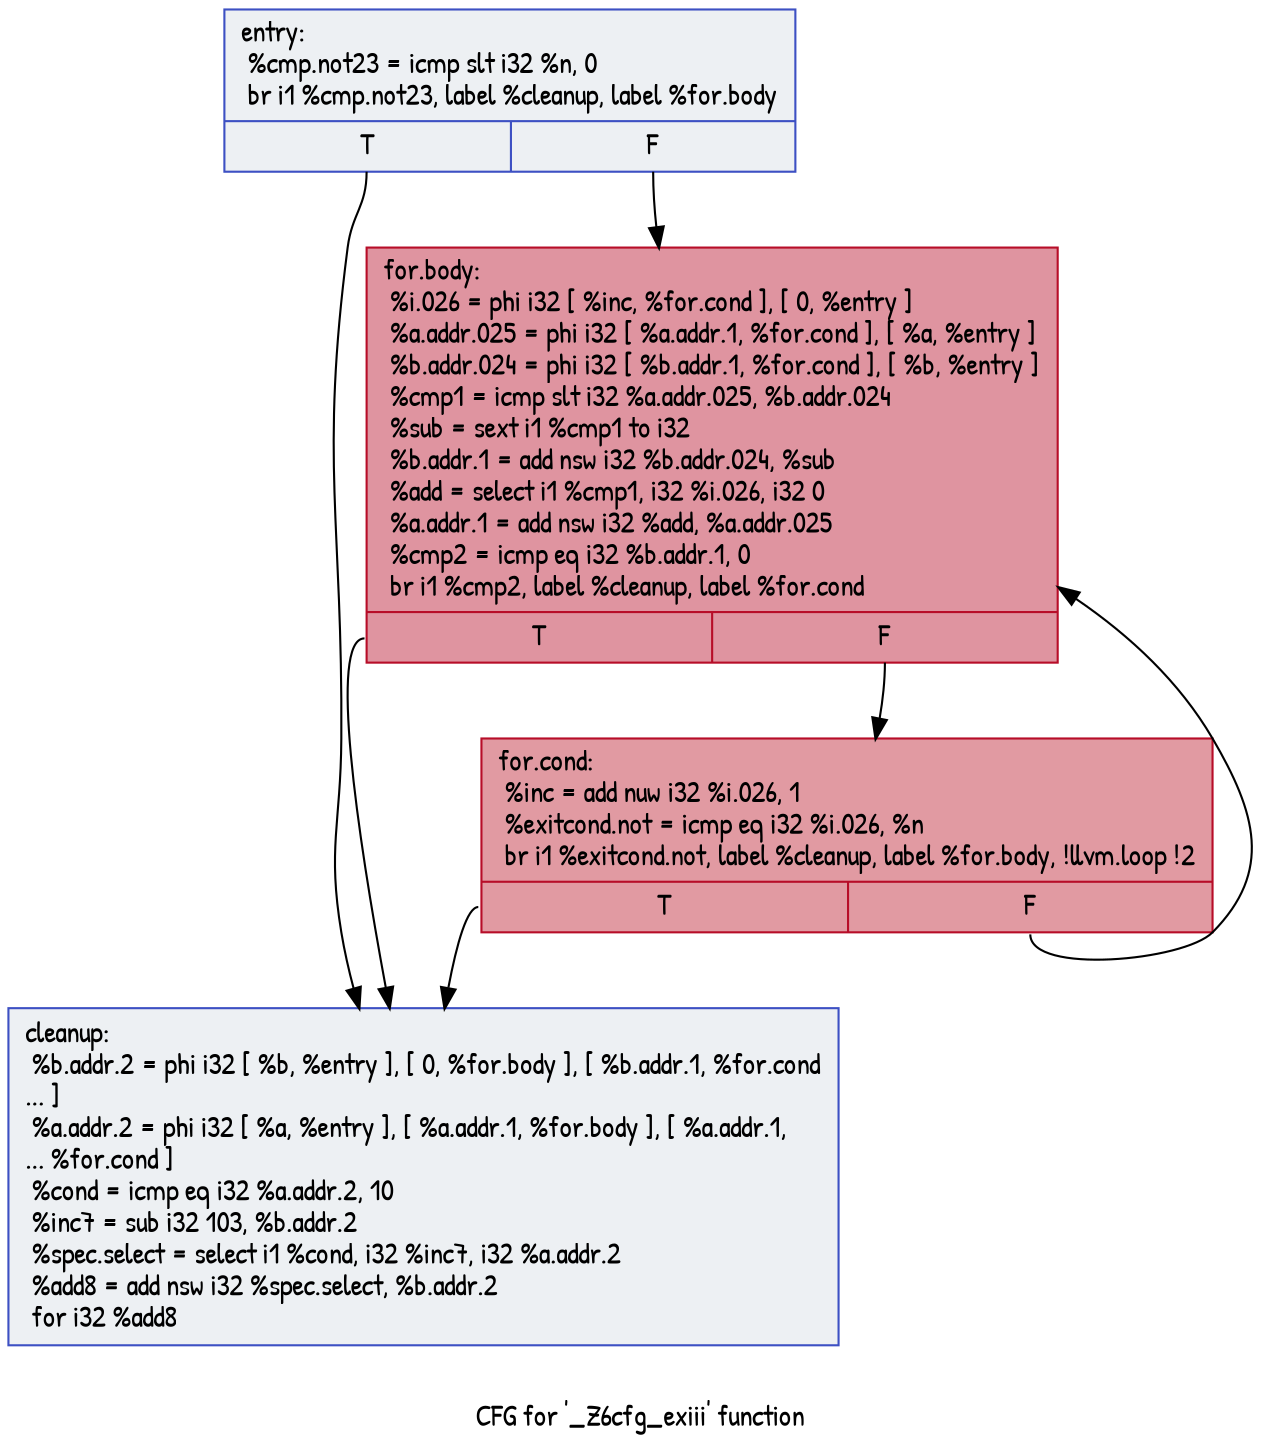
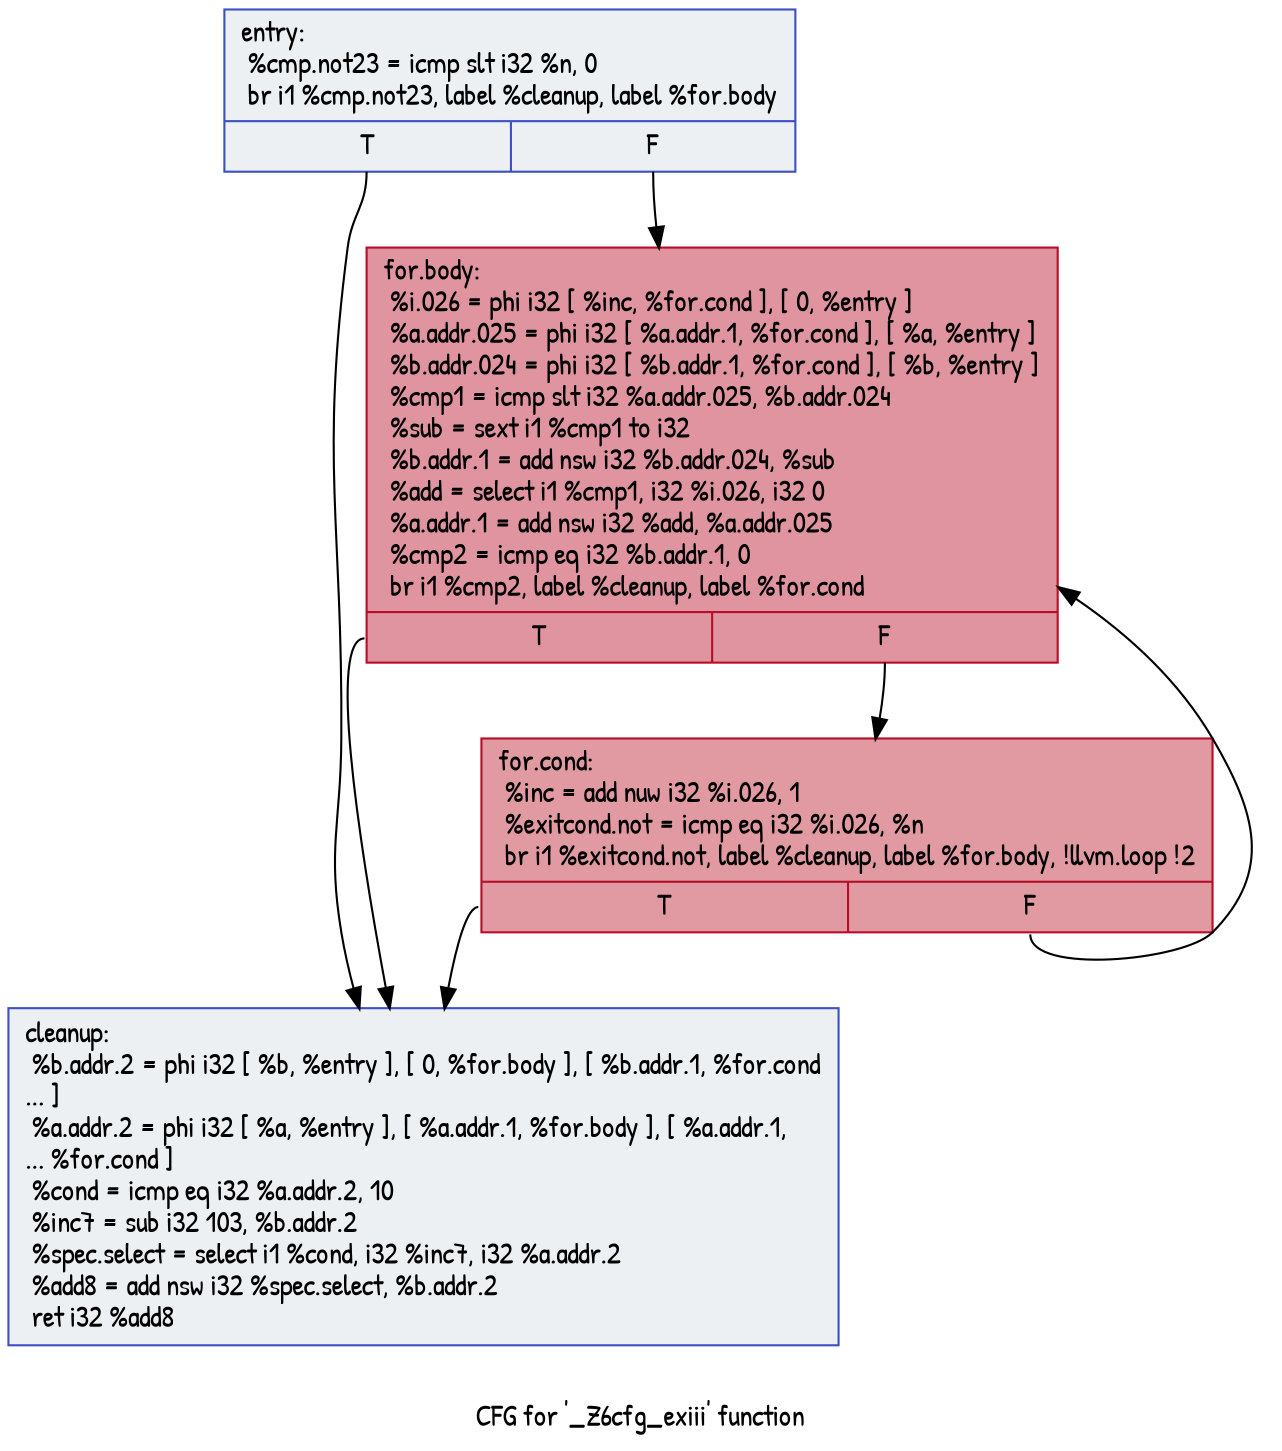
node "cleanup:": text "for i32 %add8" -> "ret i32 %add8"
